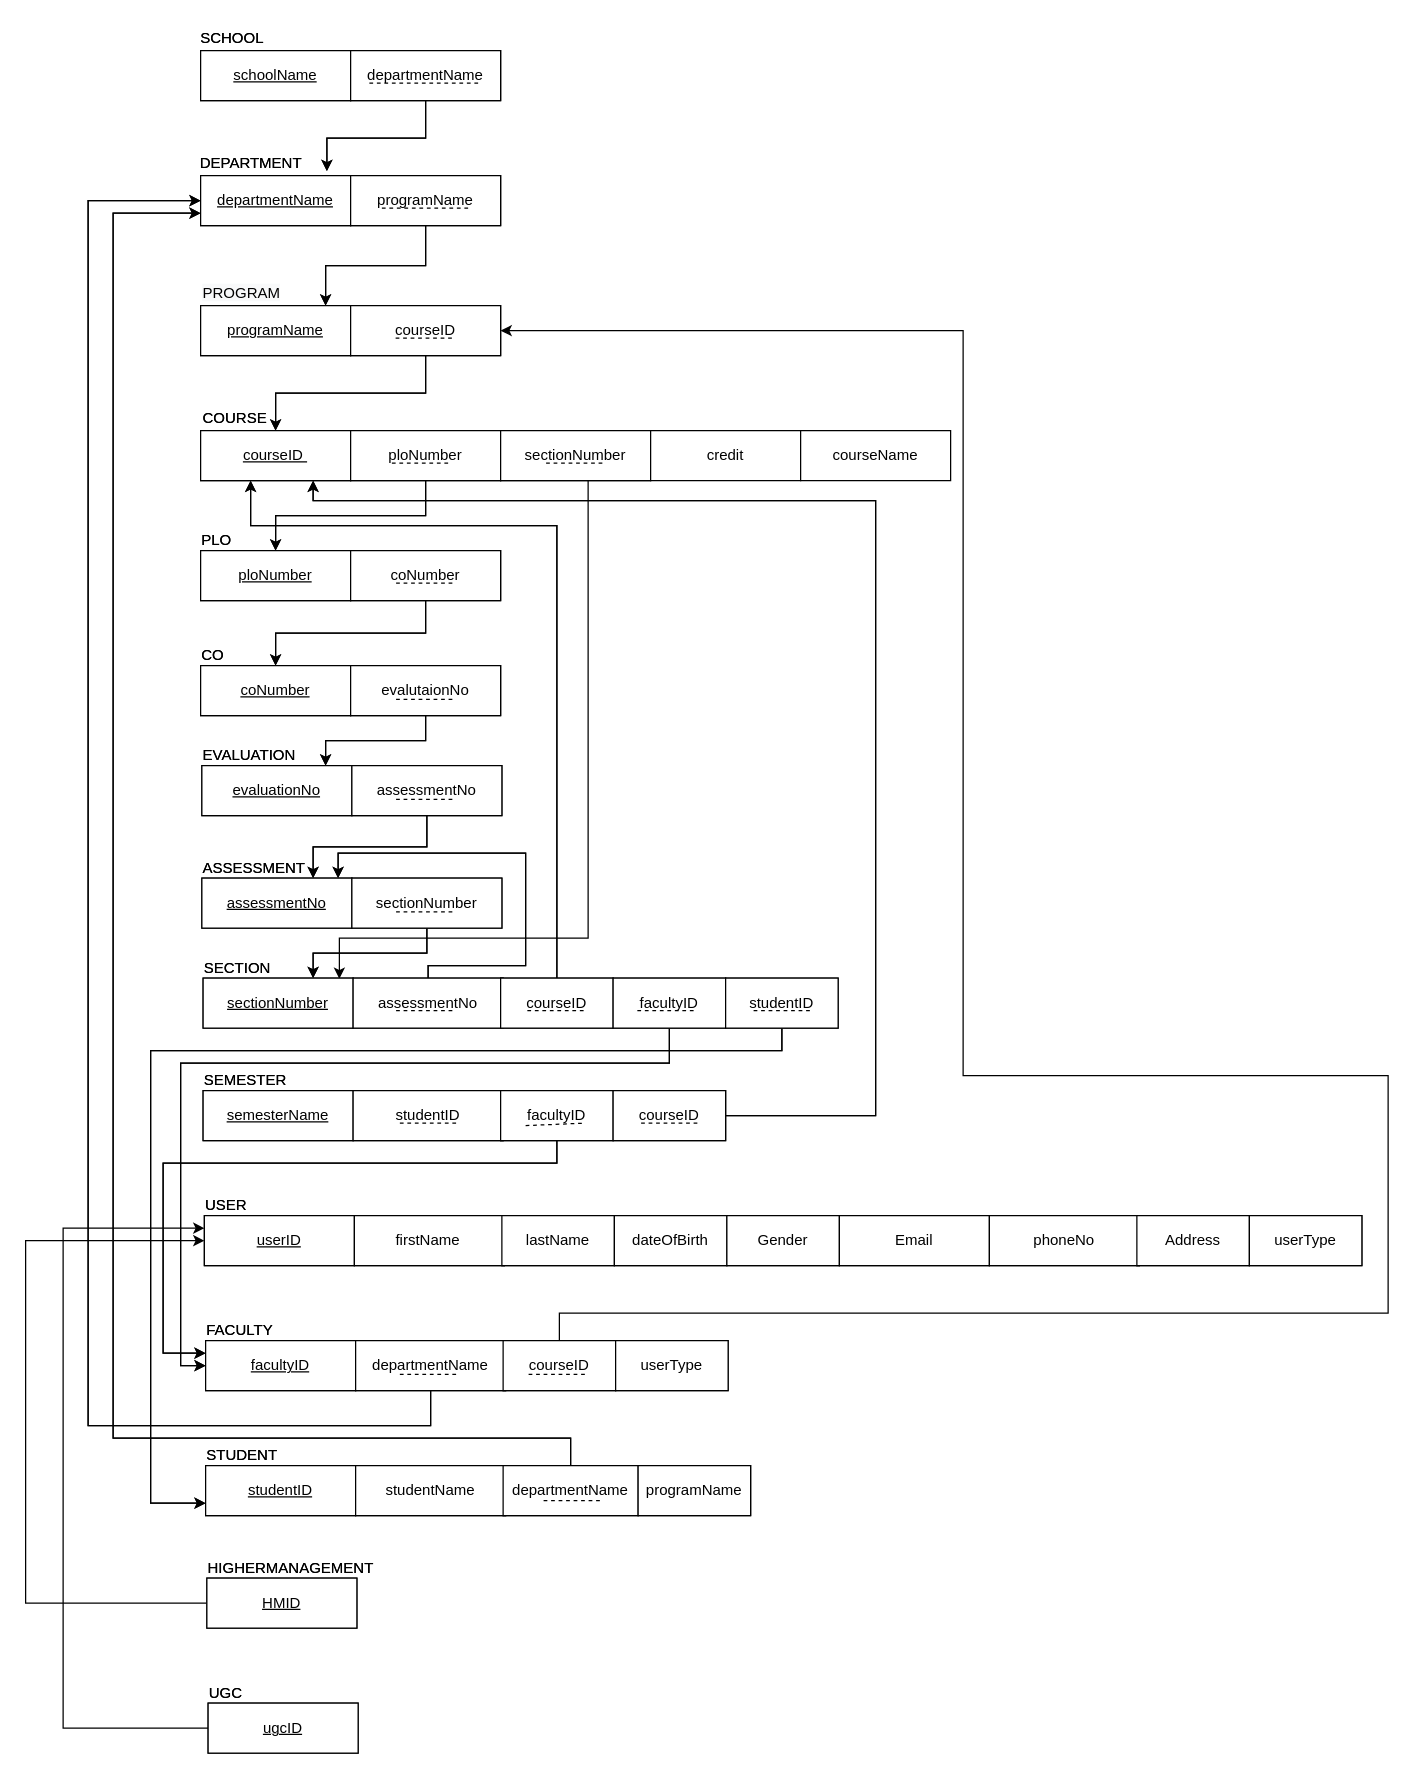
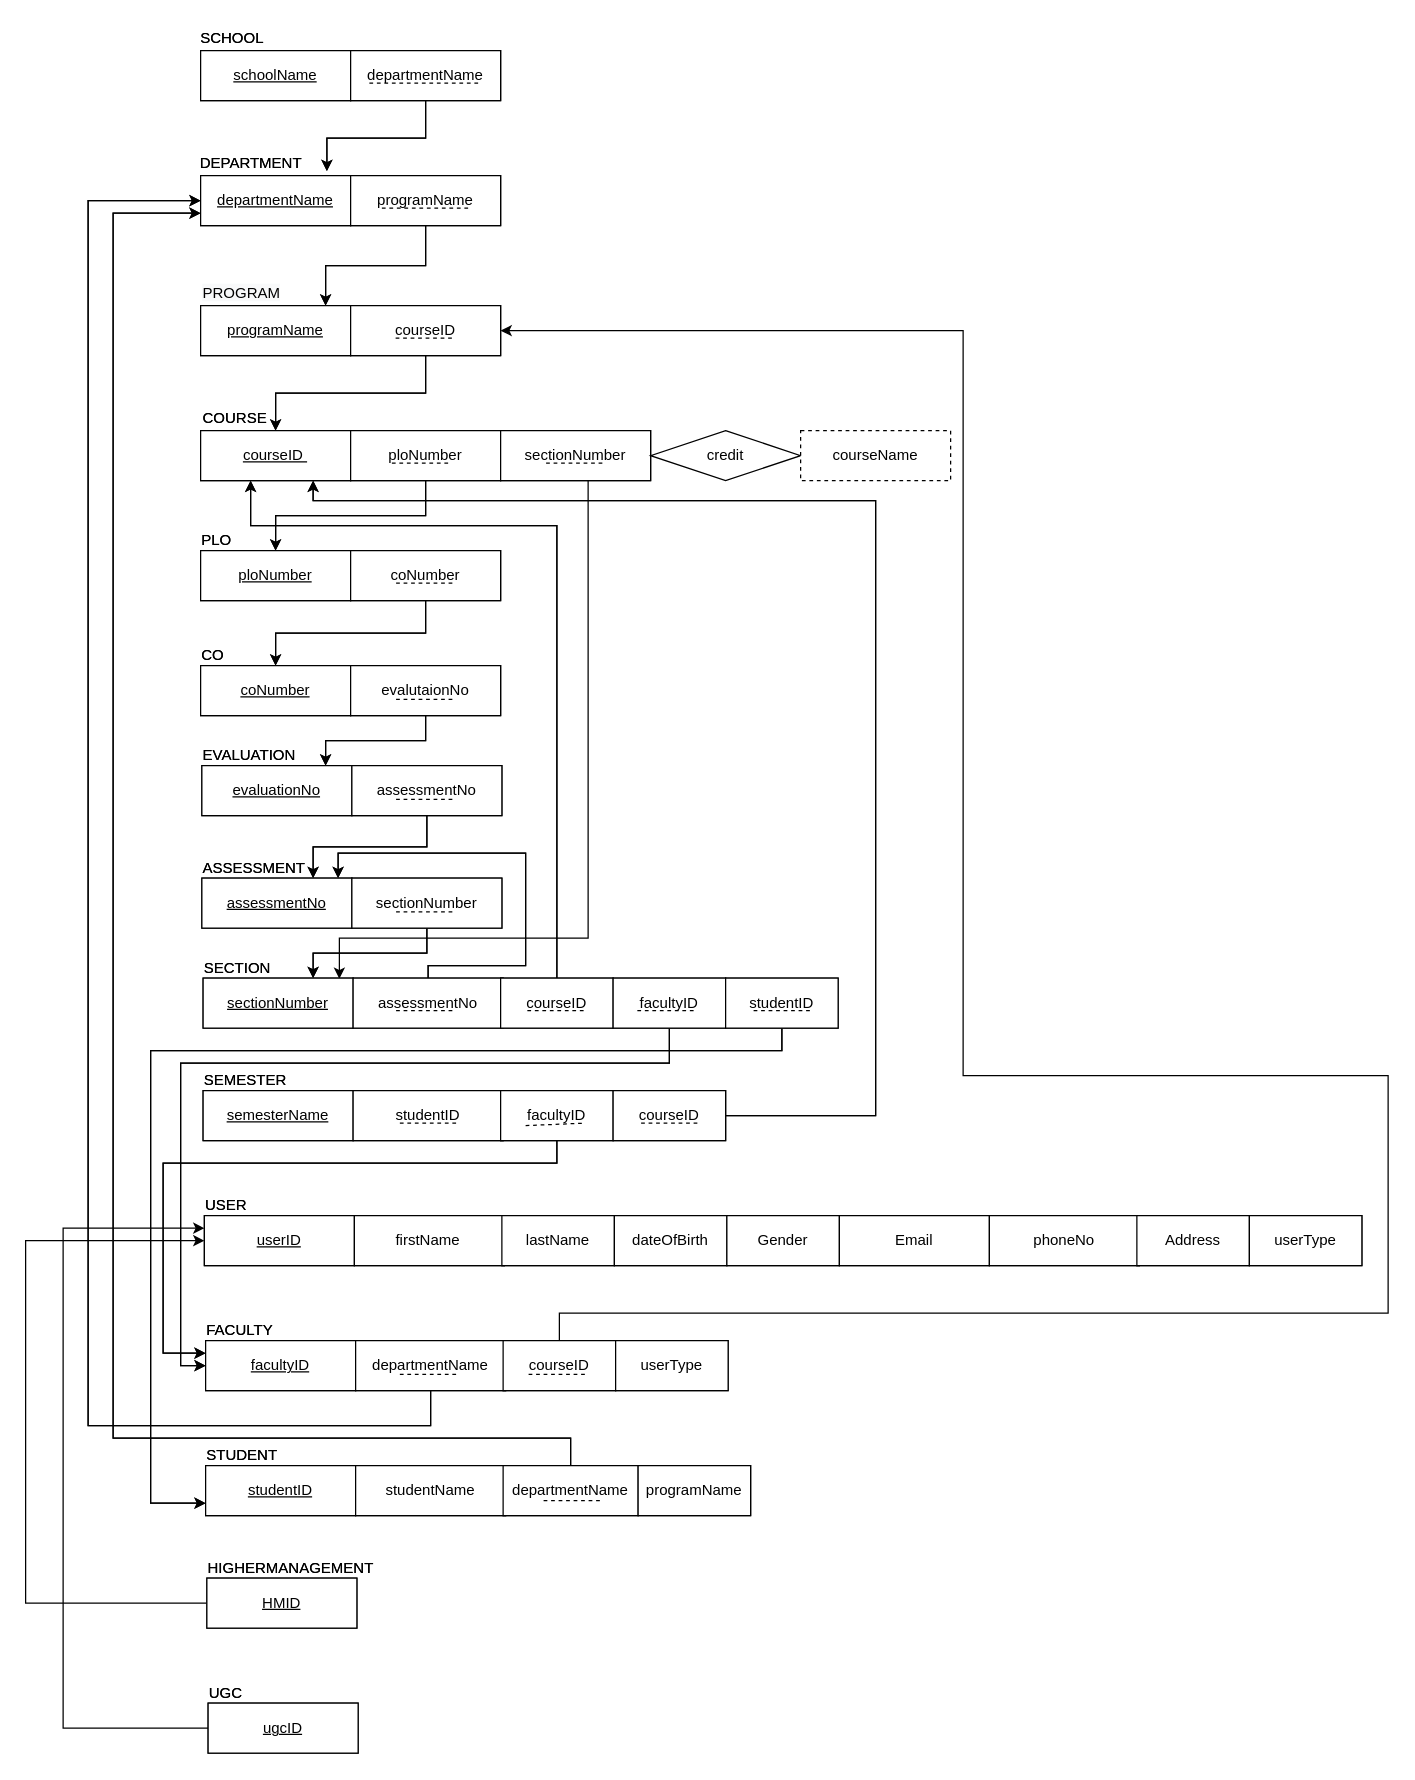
node "credit": shape rectangle -> diamond
node "courseName": style solid -> dashed
